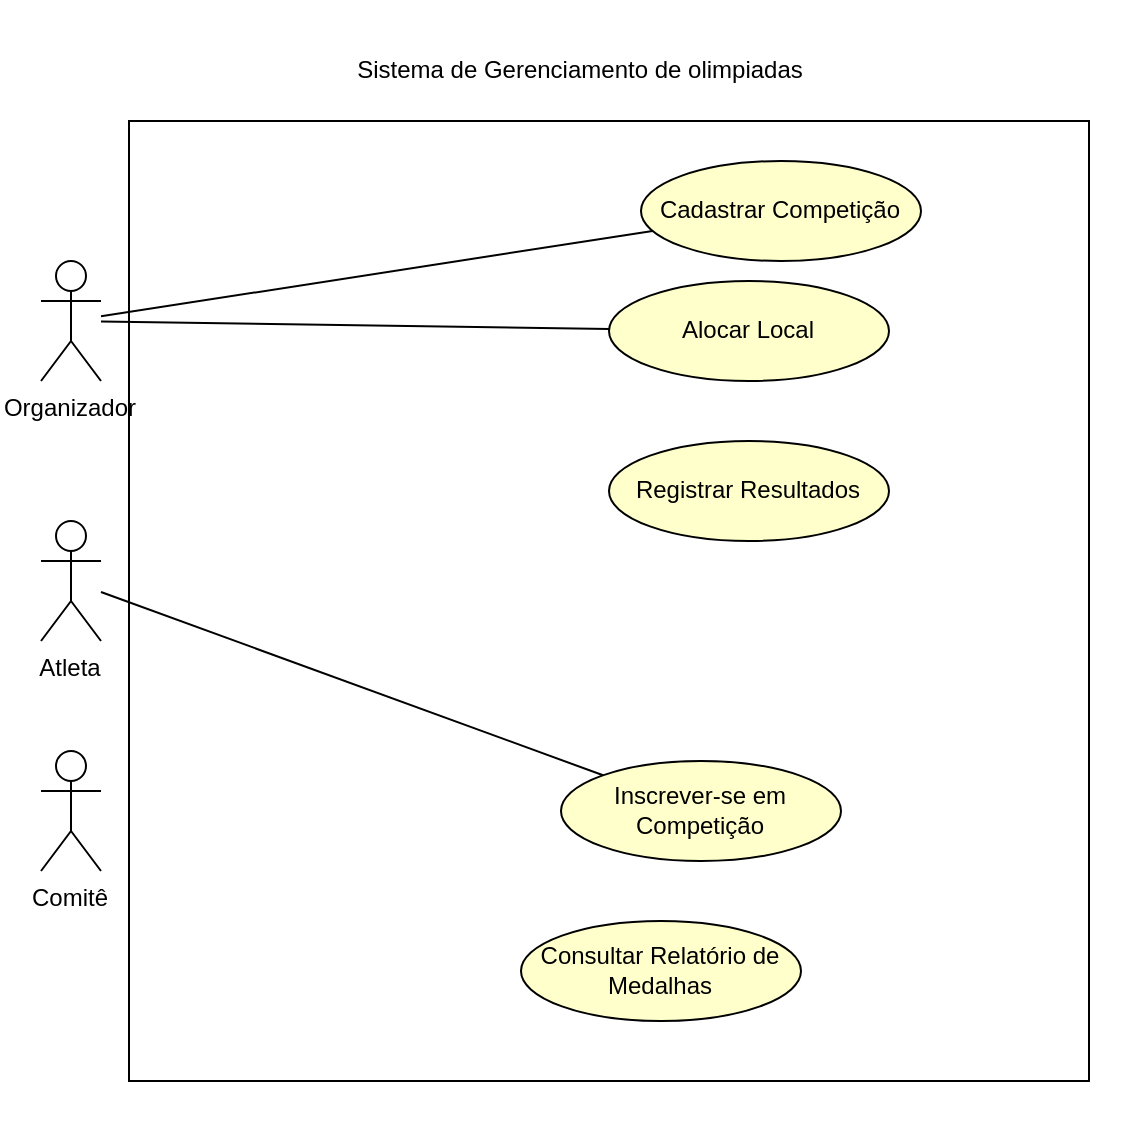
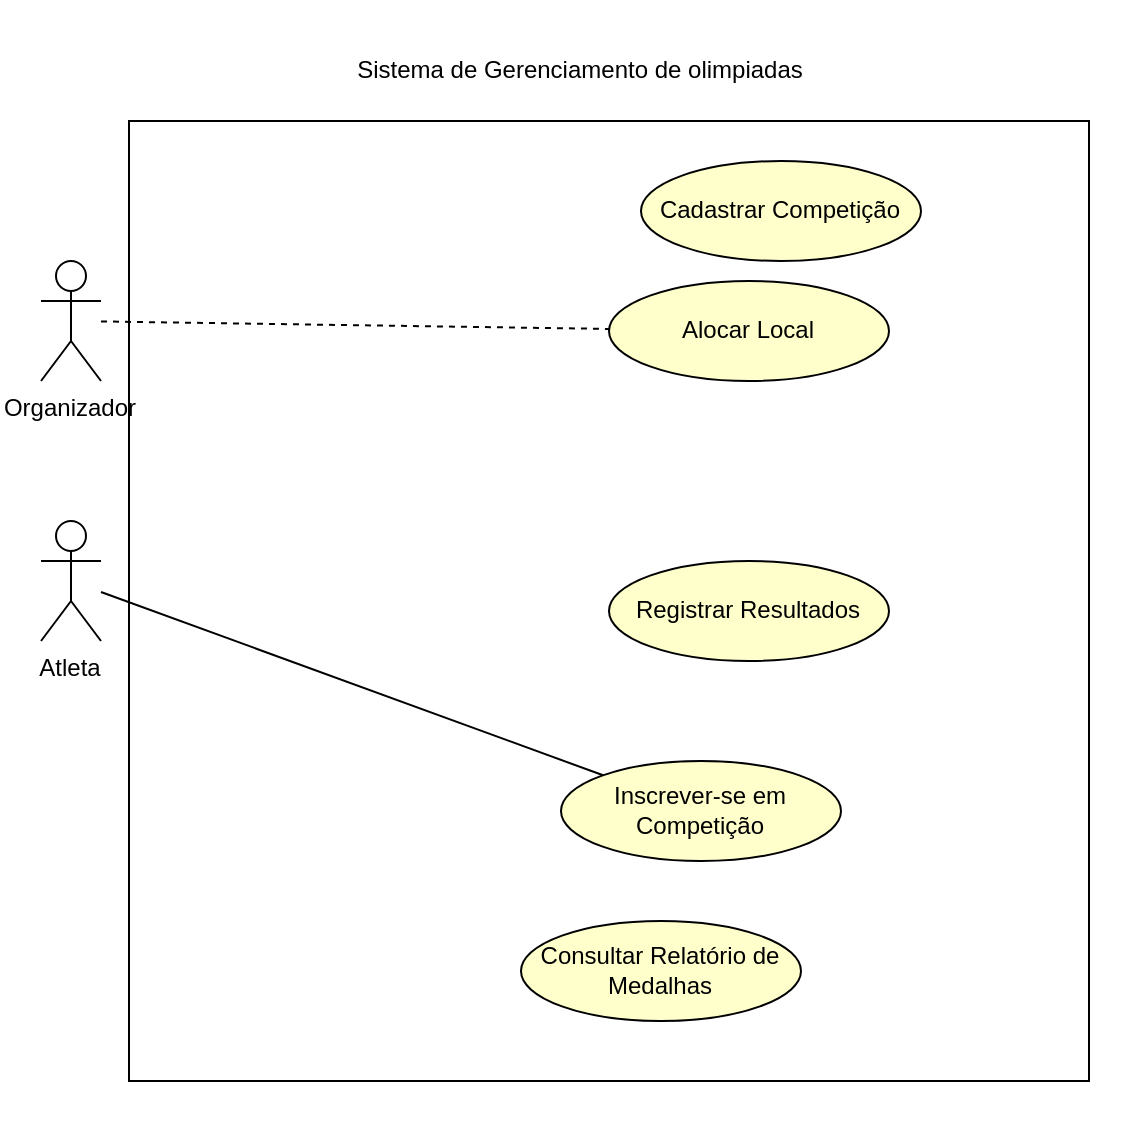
edge "Cadastrar Competição" -- "Organizador": removed
edge "Organizador" -- "Alocar Local": style solid -> dashed
node "Registrar Resultados": moved (749, 491) -> (749, 611)
node "Comitê": removed
